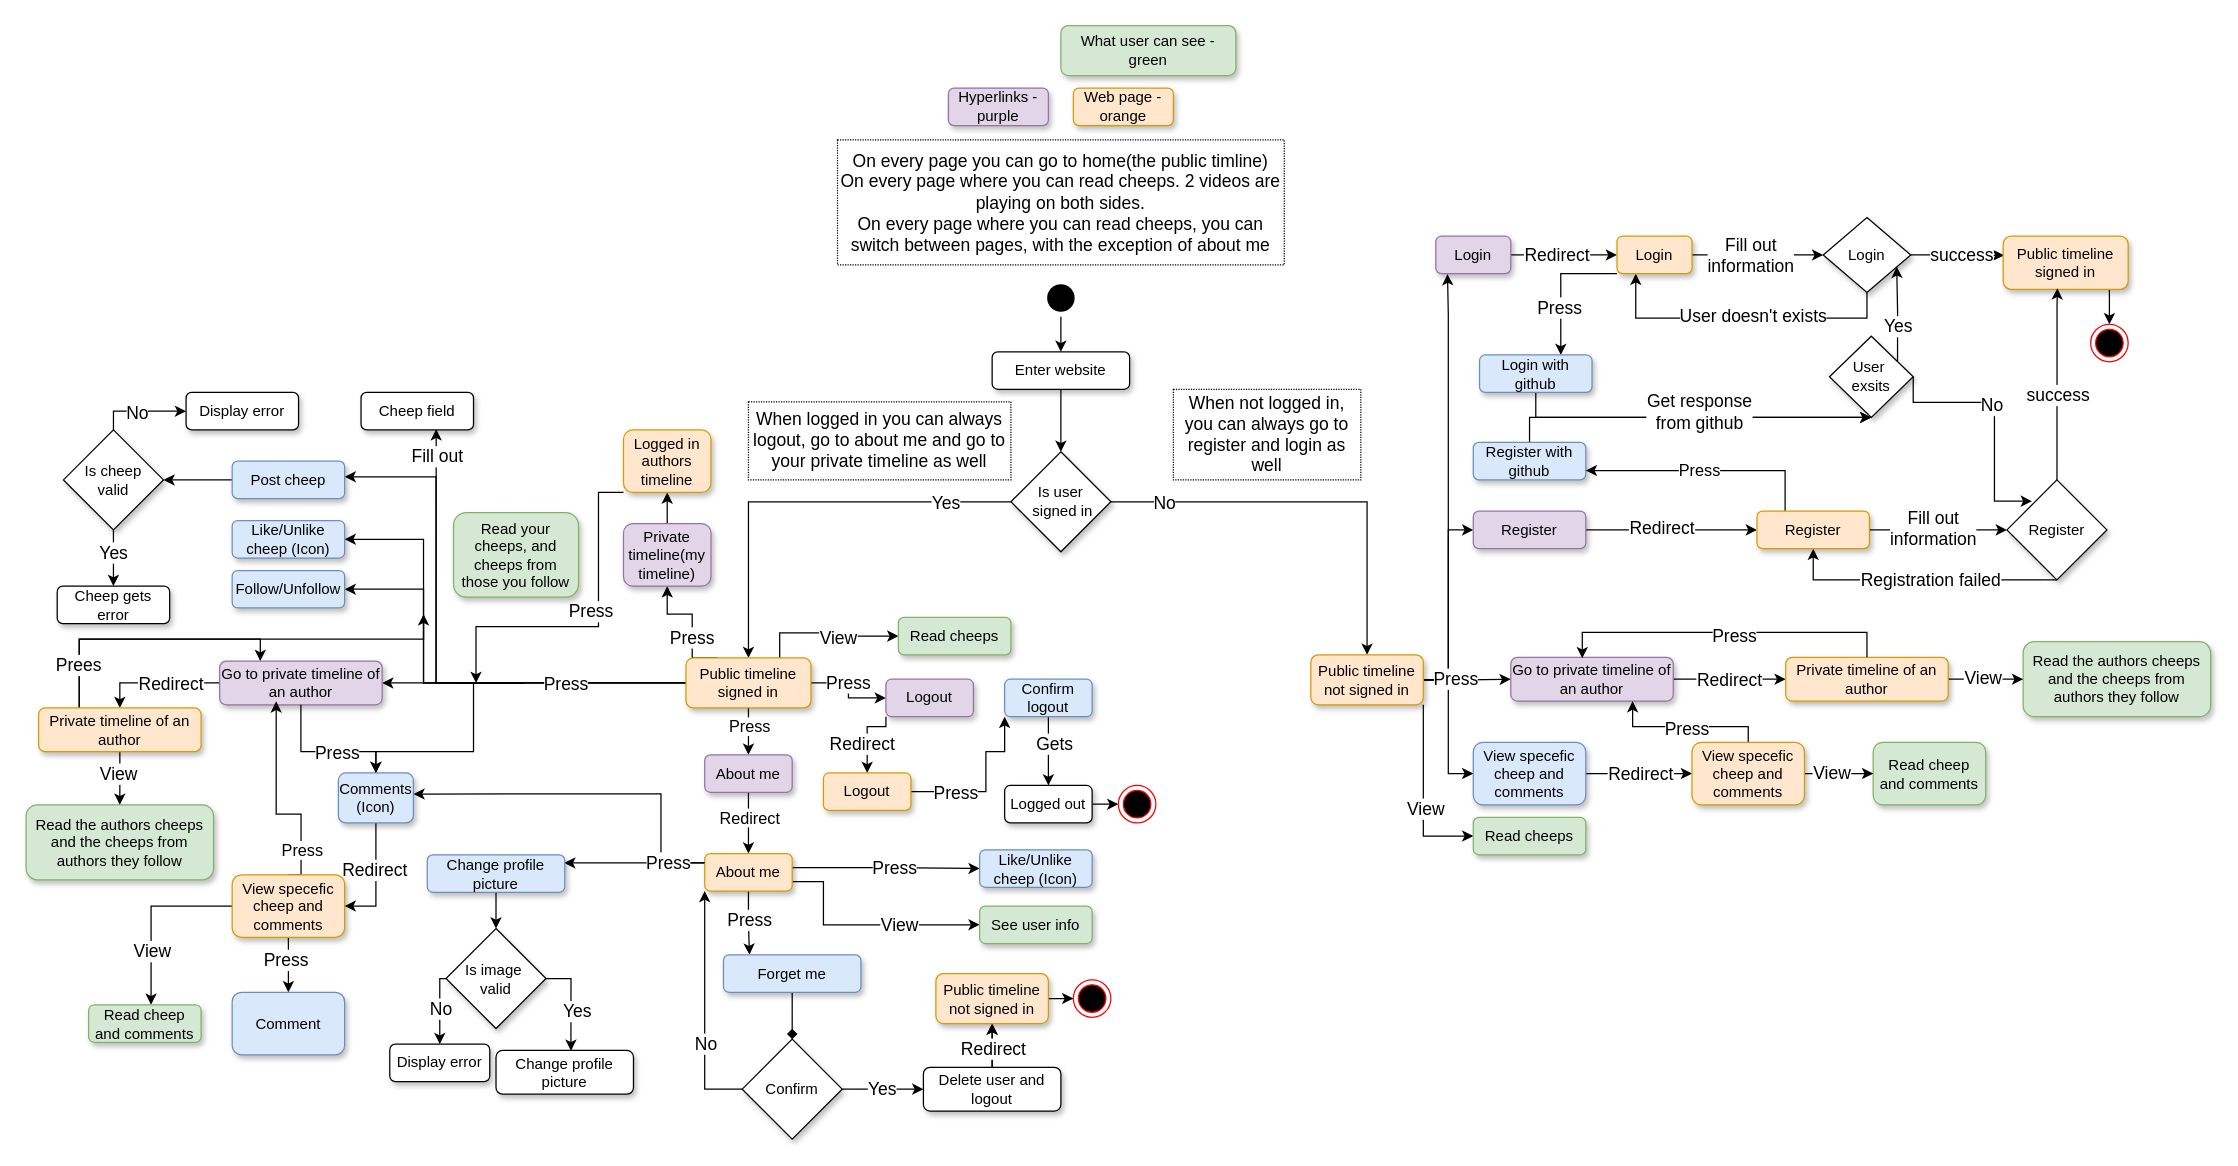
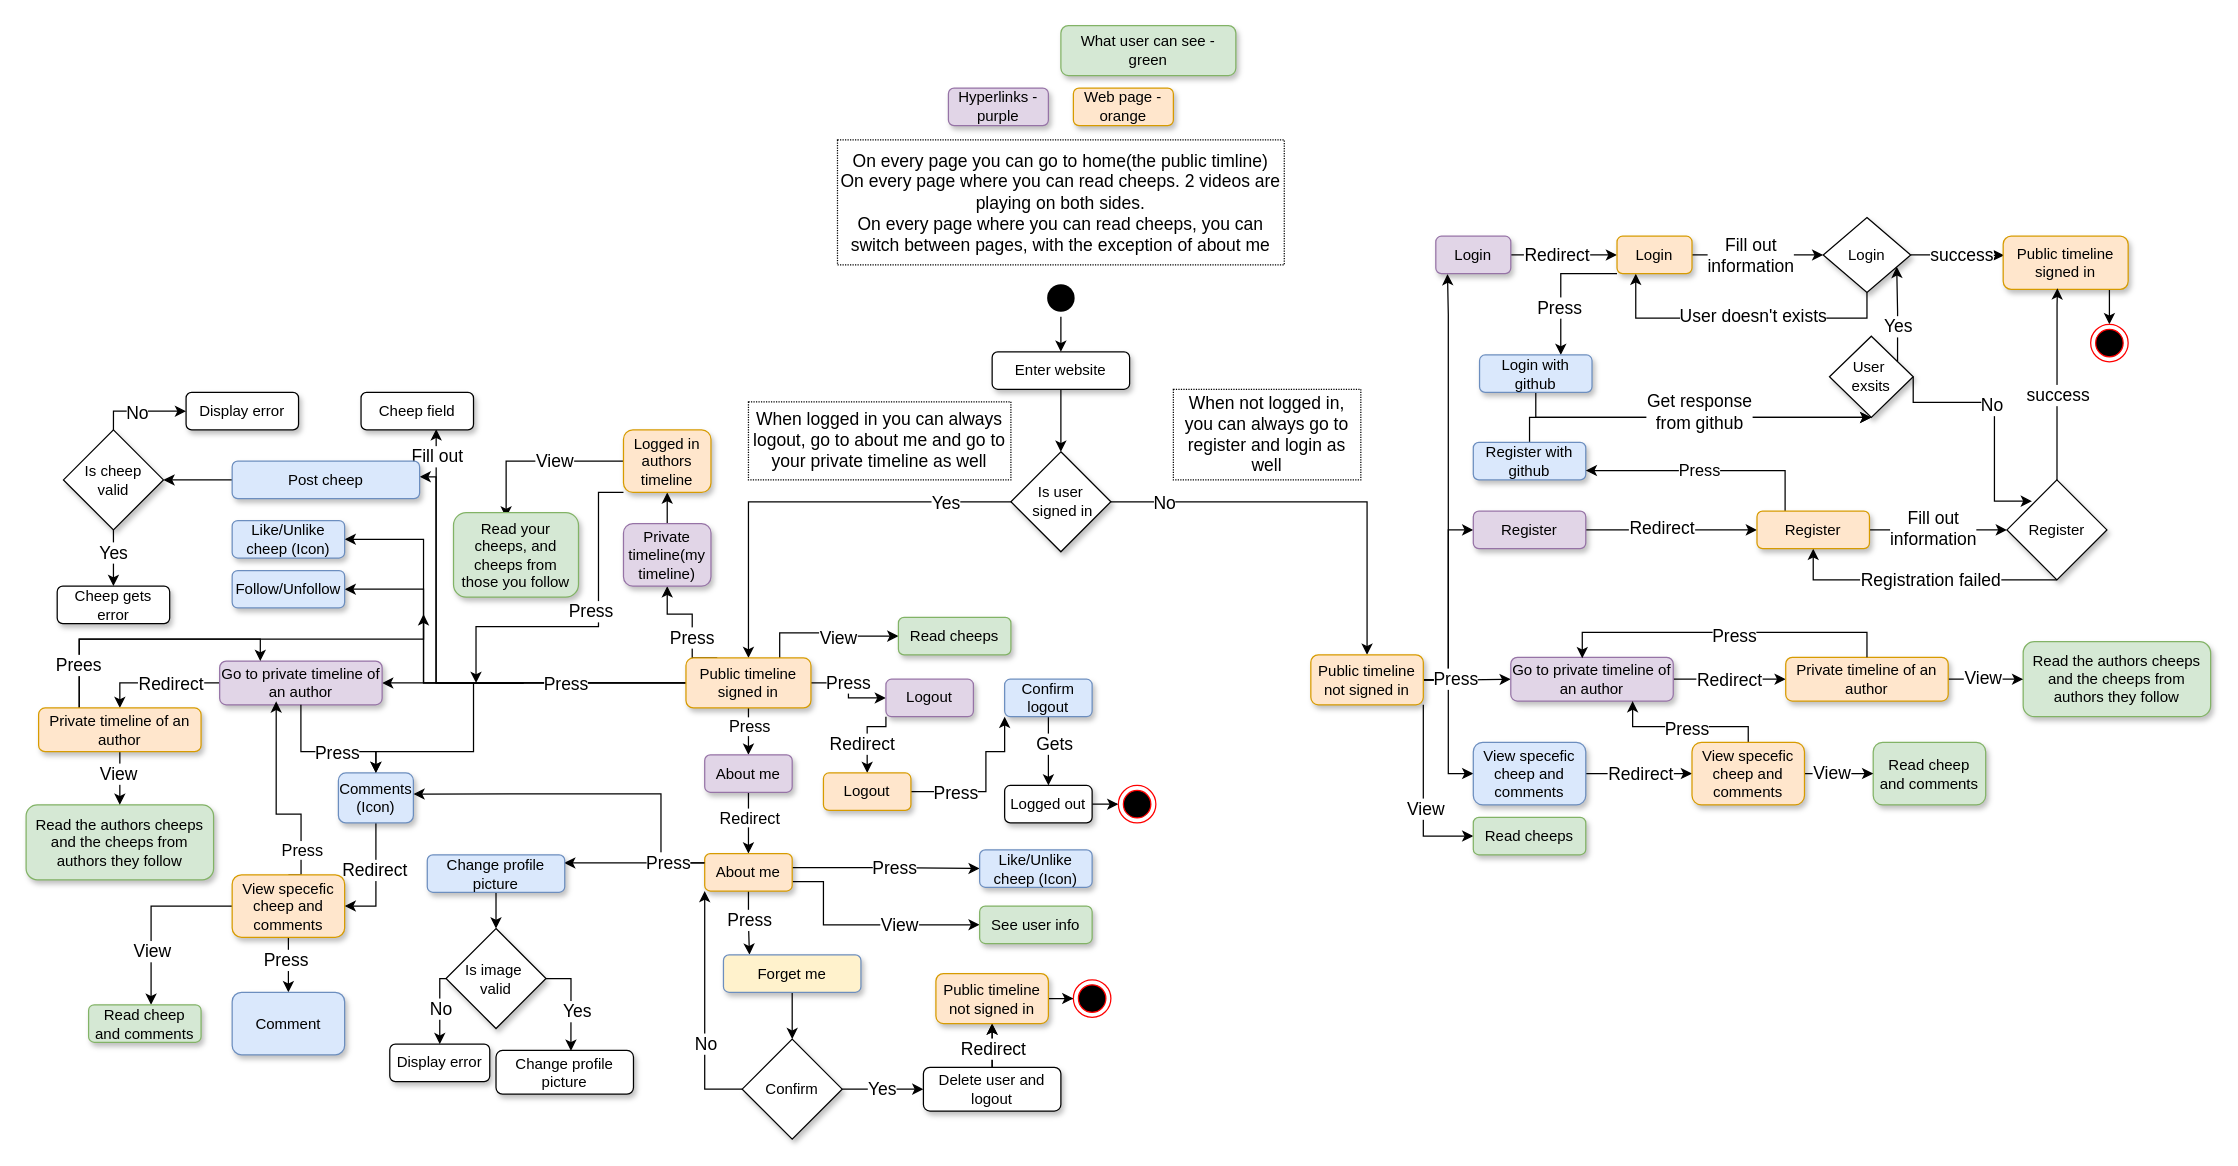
edge "Logged in authors timeline" -> "Read your cheeps, and cheeps from those you follow": added, label "View"
node "Post cheep": size 113x38 -> 188x38
node "Forget me": fillcolor #dae8fc -> #fff2cc
edge "Forget me" -> "Confirm": arrowhead diamond -> classic
